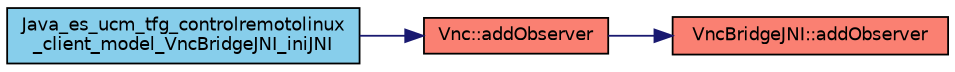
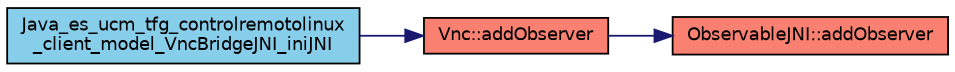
node "VncBridgeJNI::addObserver": label "VncBridgeJNI::addObserver" -> "ObservableJNI::addObserver"
